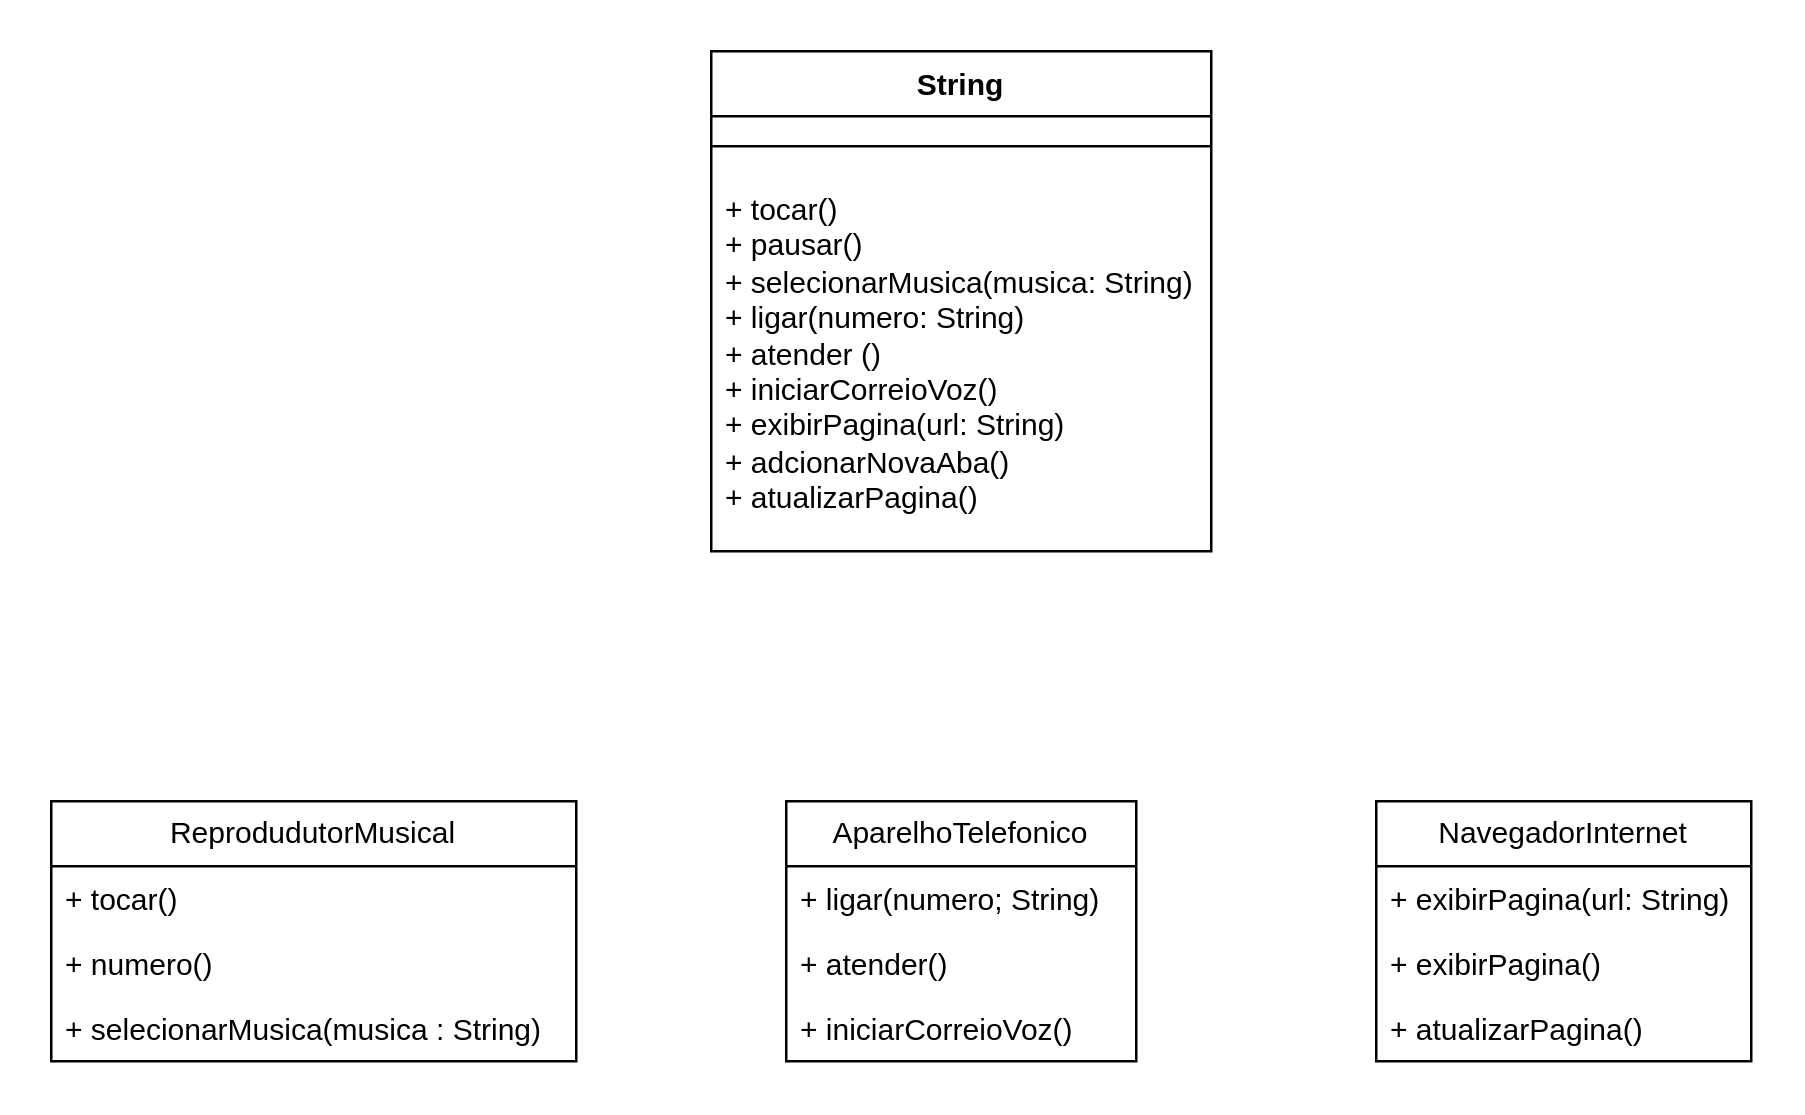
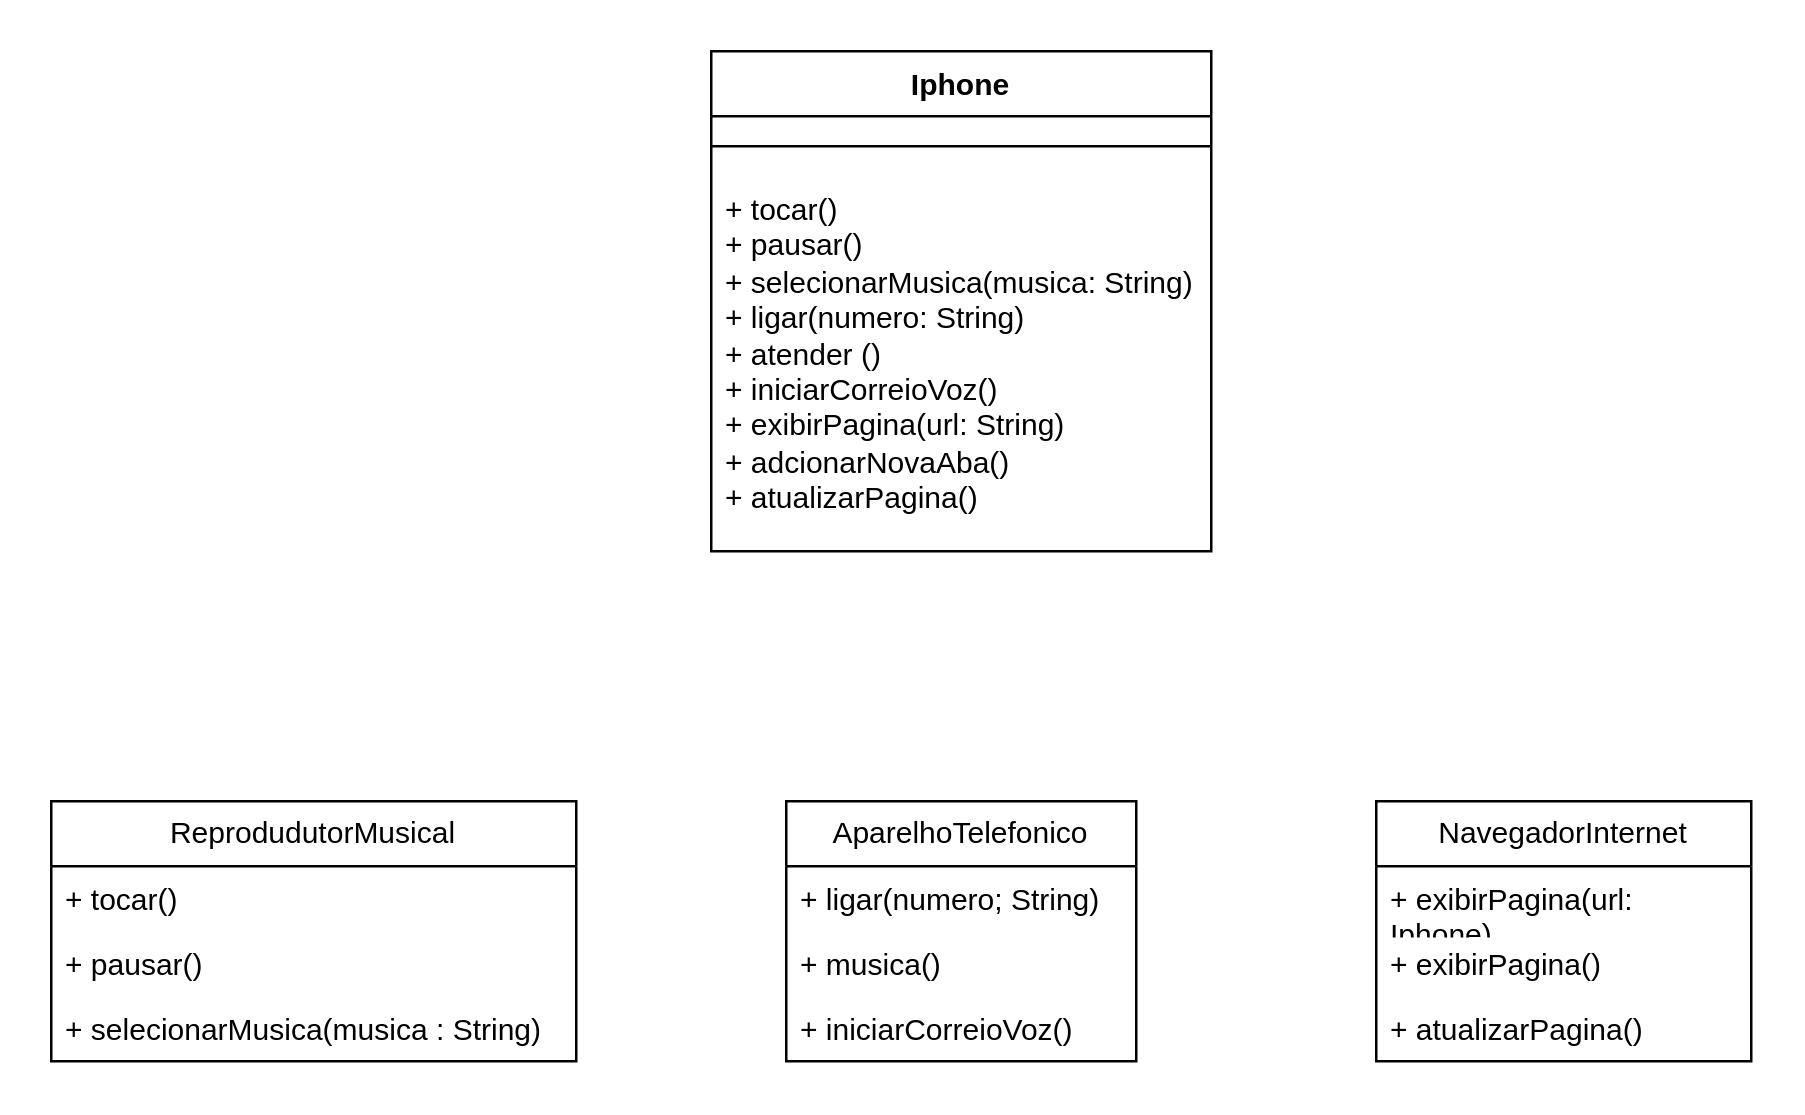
node "String": label "String" -> "Iphone"
node "+ exibirPagina(url: String)": label "+ exibirPagina(url: String)" -> "+ exibirPagina(url: Iphone)"
node "+ numero()": label "+ numero()" -> "+ pausar()"
node "+ atender()": label "+ atender()" -> "+ musica()"
